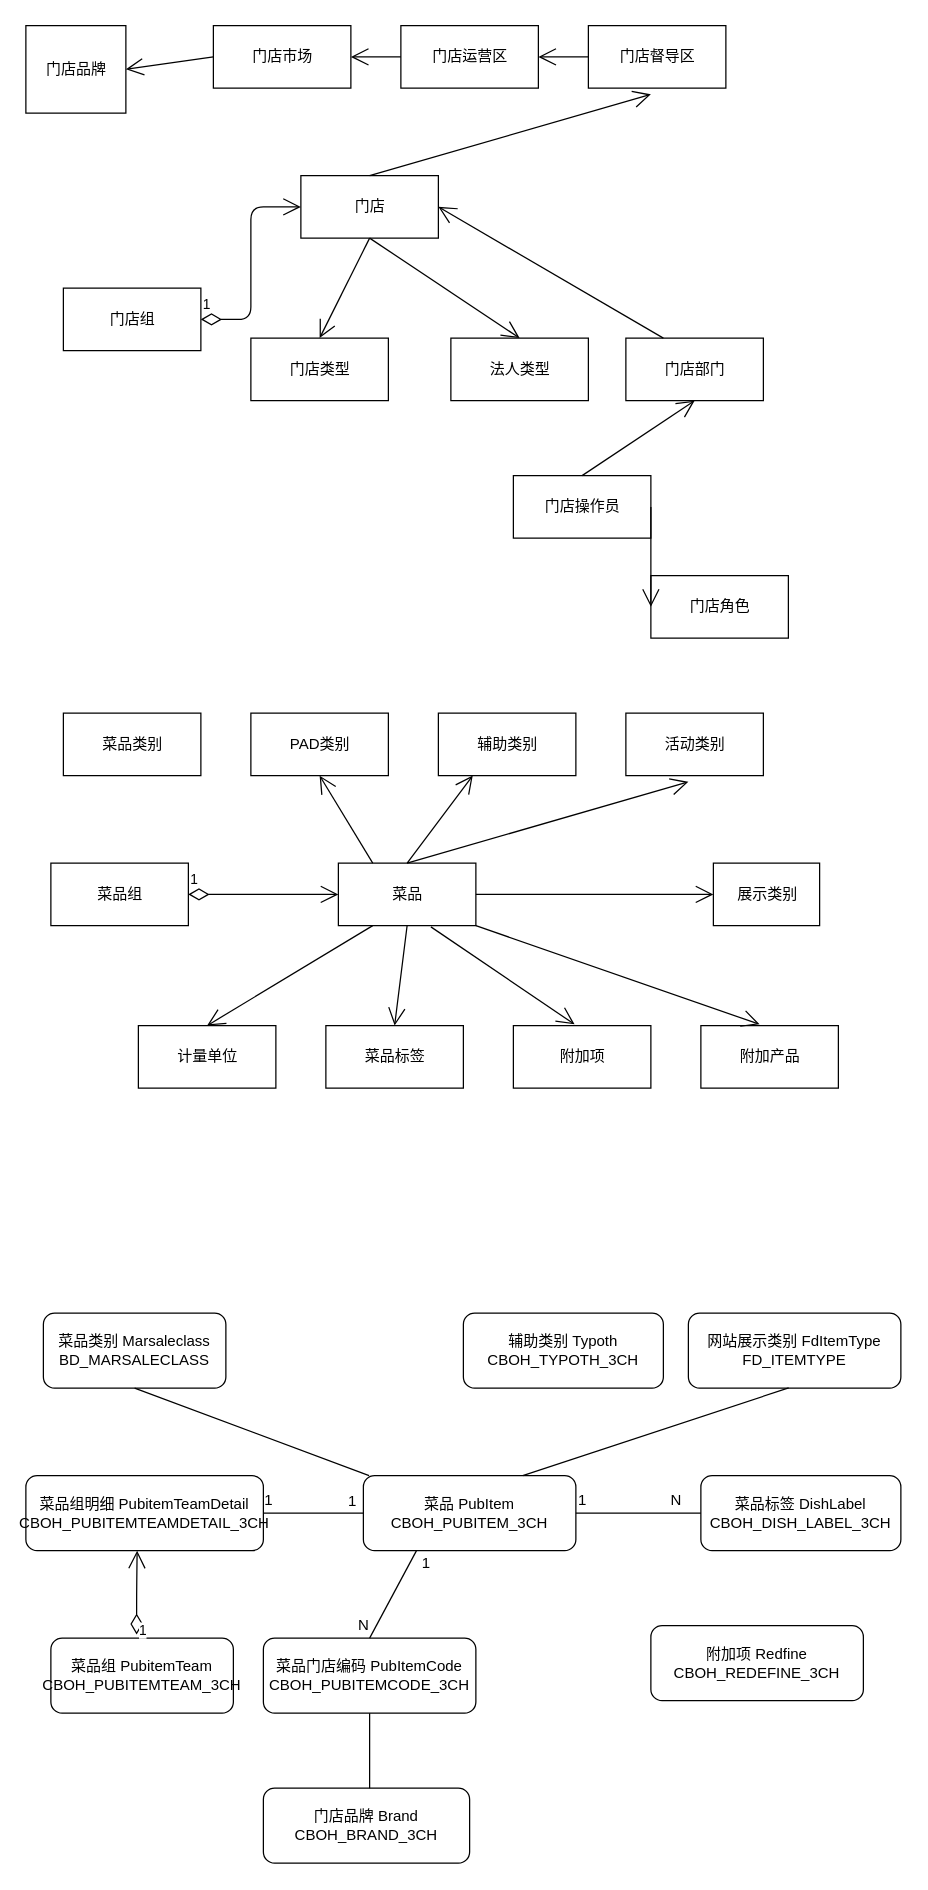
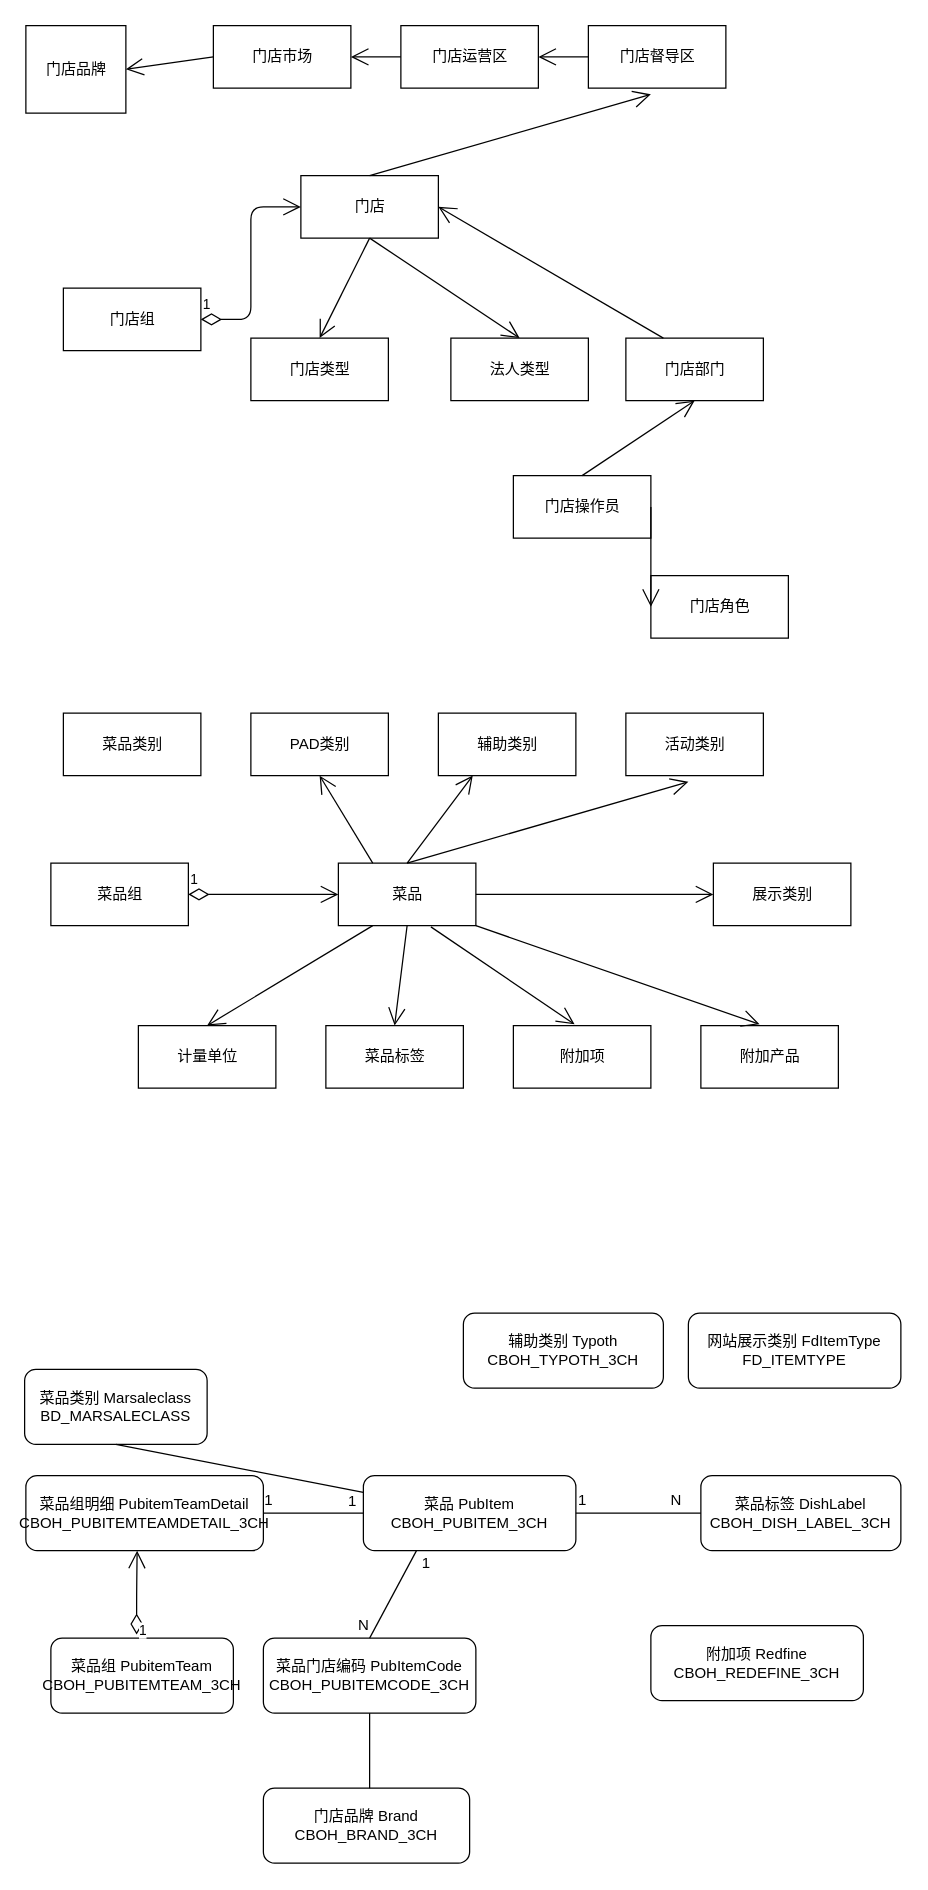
node "展示类别": size 106x63 -> 138x63
node "菜品类别 Marsaleclass BD_MARSALECLASS": moved (134, 1351) -> (116, 1407)
edge "网站展示类别 FdItemType FD_ITEMTYPE" -- "菜品 PubItem CBOH_PUBITEM_3CH": removed
